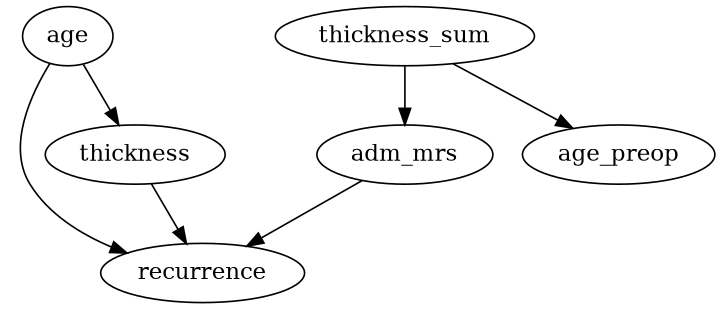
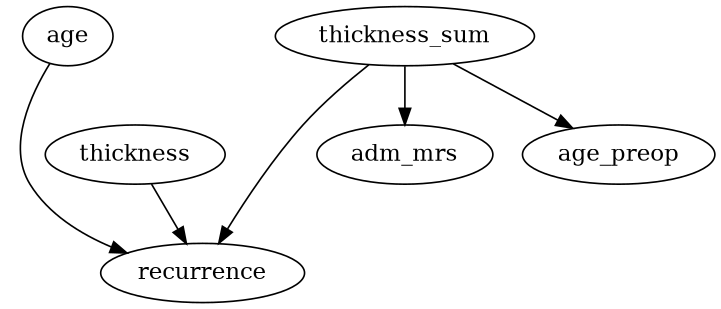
edge "age" -> "thickness": removed
edge "adm_mrs" -> "recurrence": now "thickness_sum" -> "recurrence"
